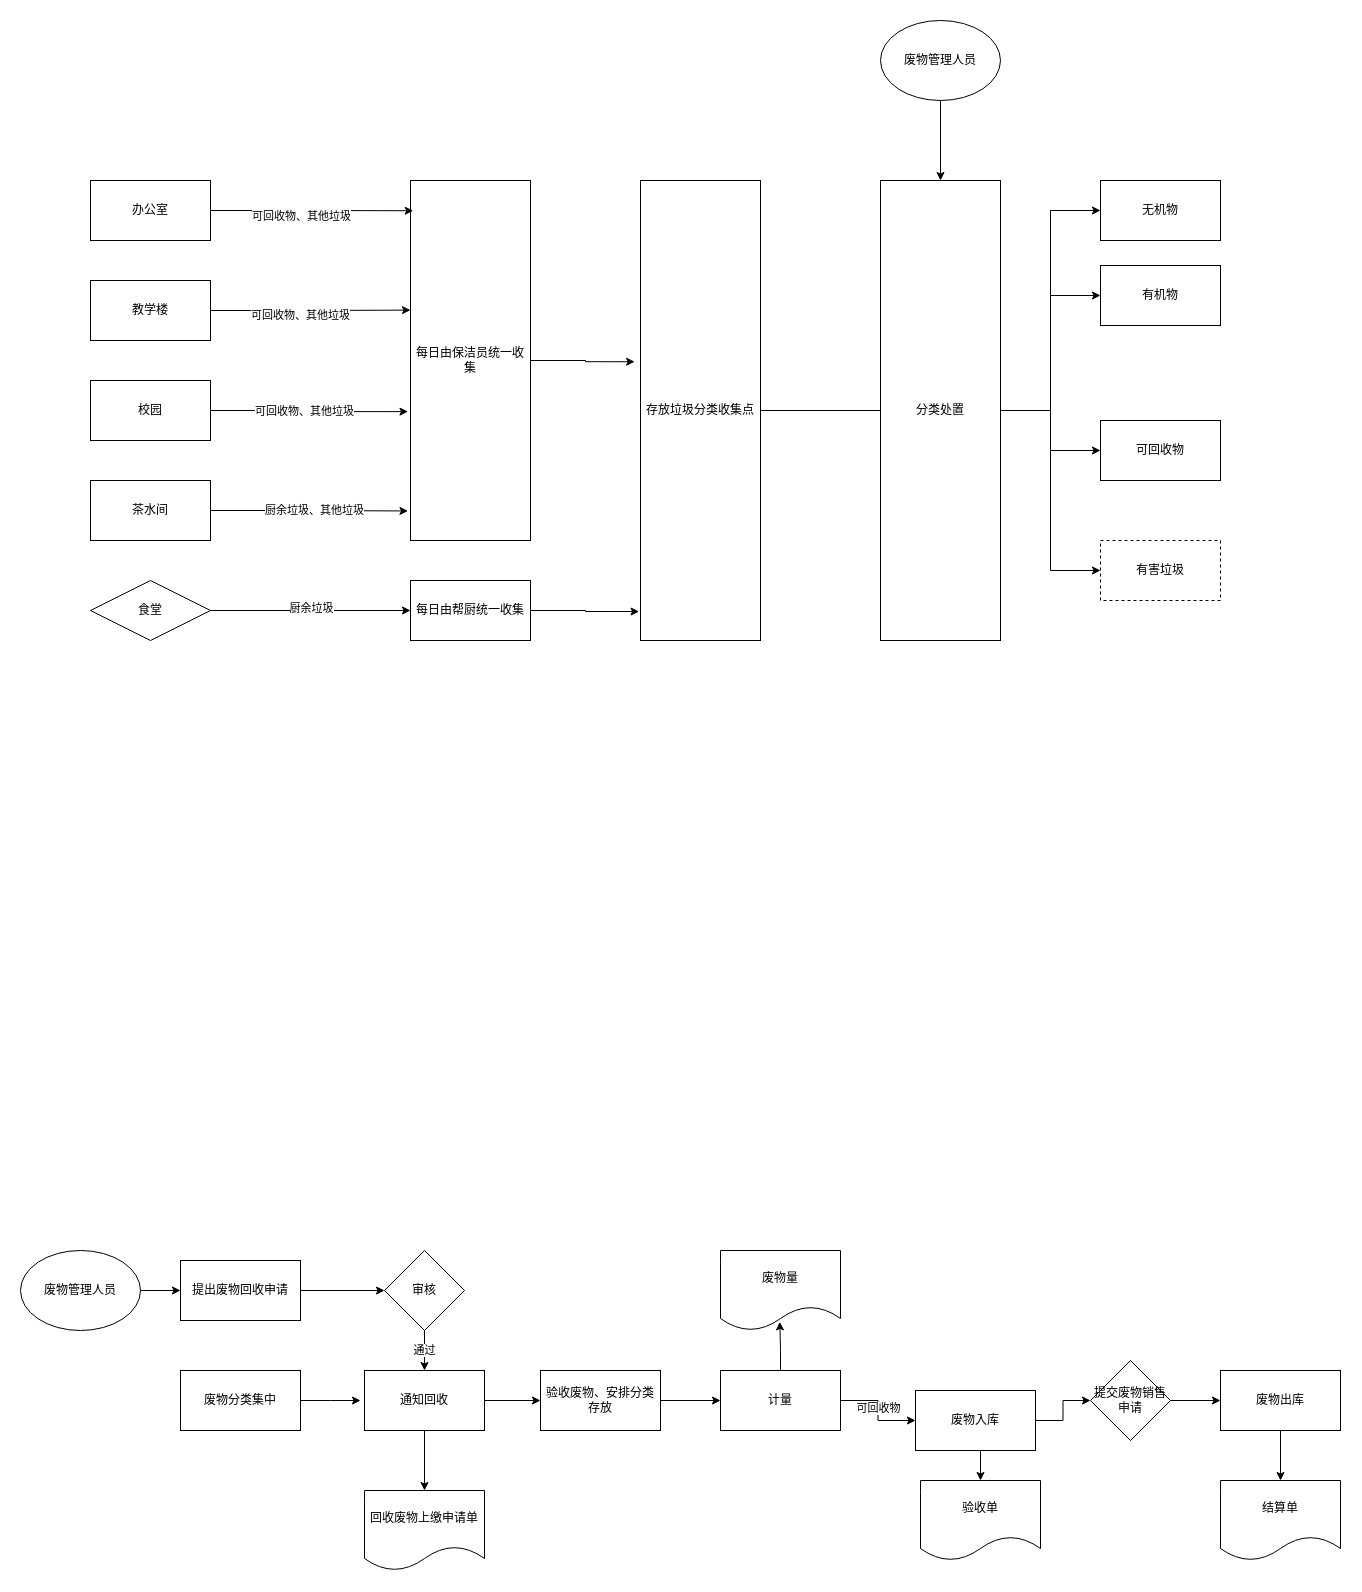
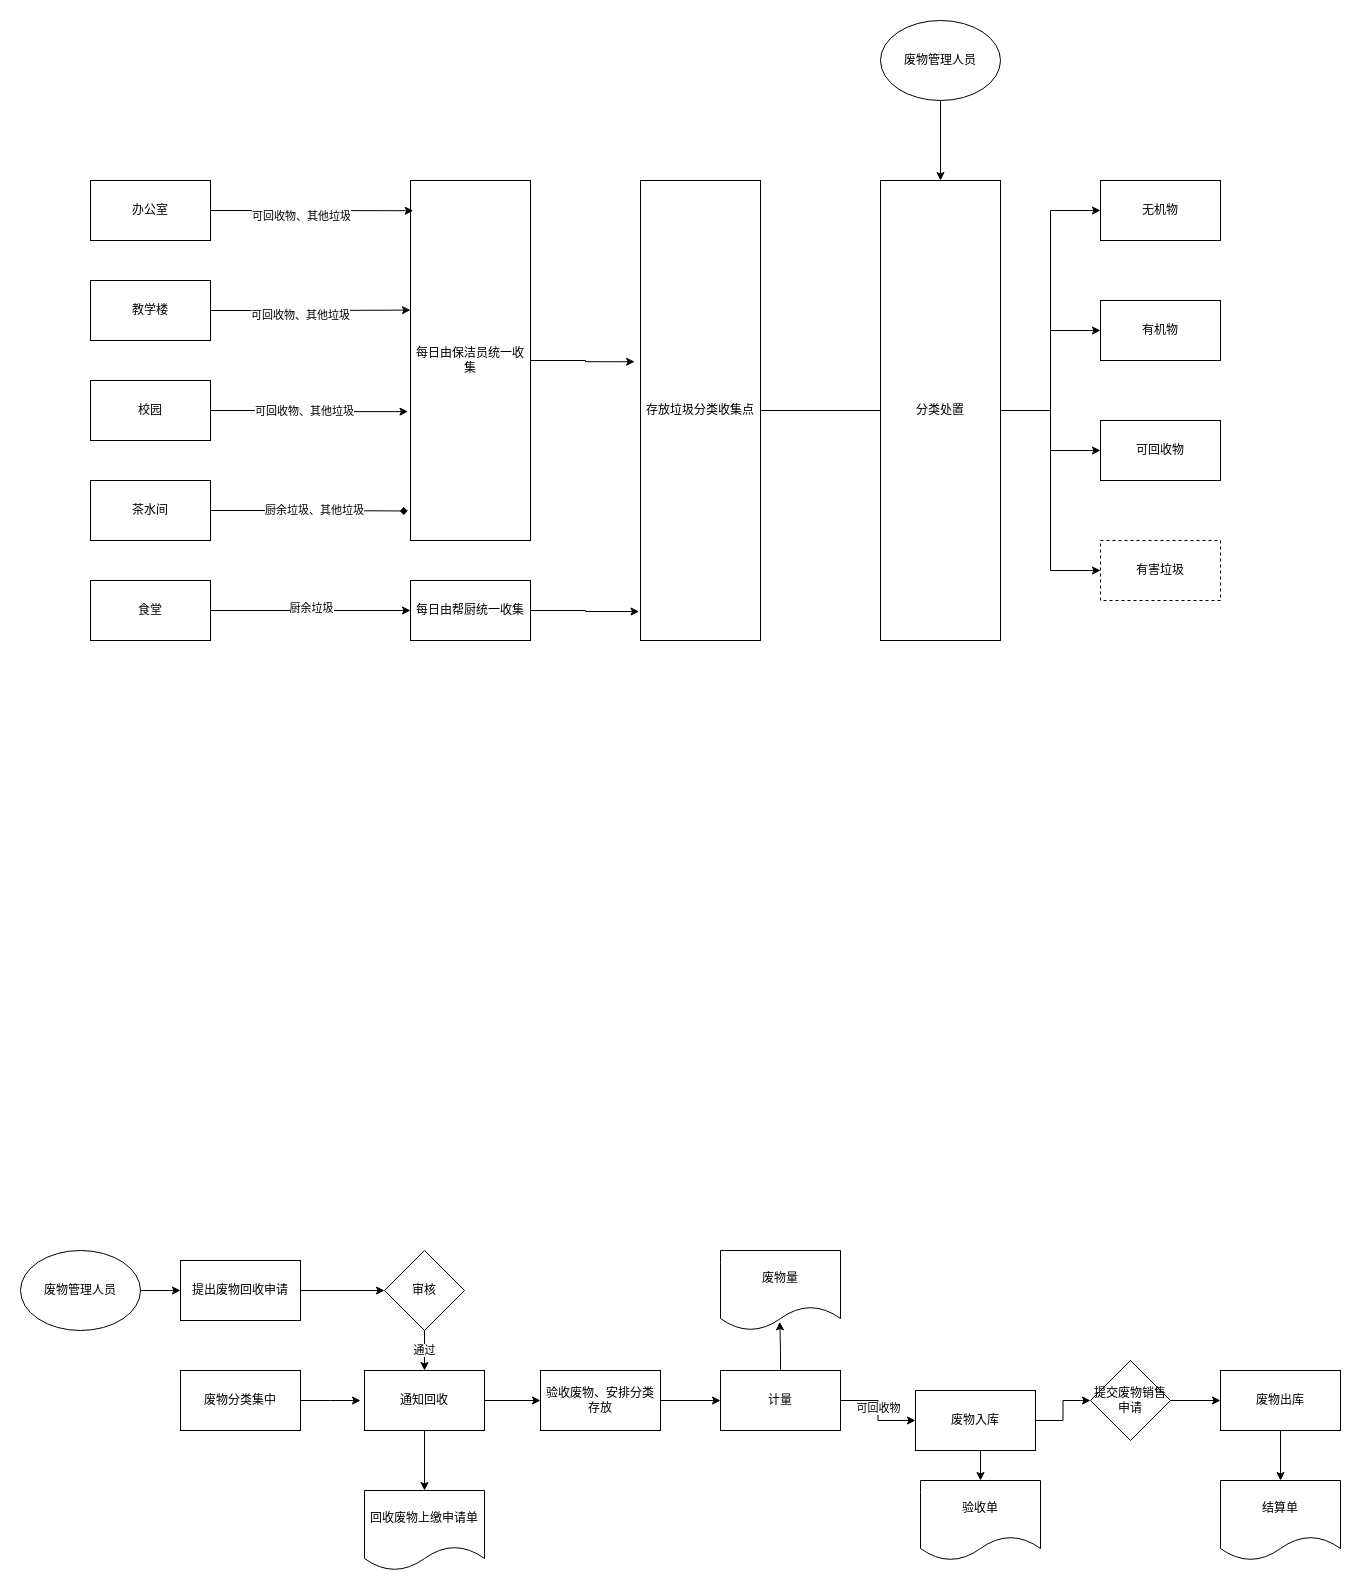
node "有机物": moved (1161, 296) -> (1161, 331)
edge "茶水间" -> "每日由保洁员统一收集": arrowhead classic -> diamond
node "食堂": shape diamond -> rectangle
